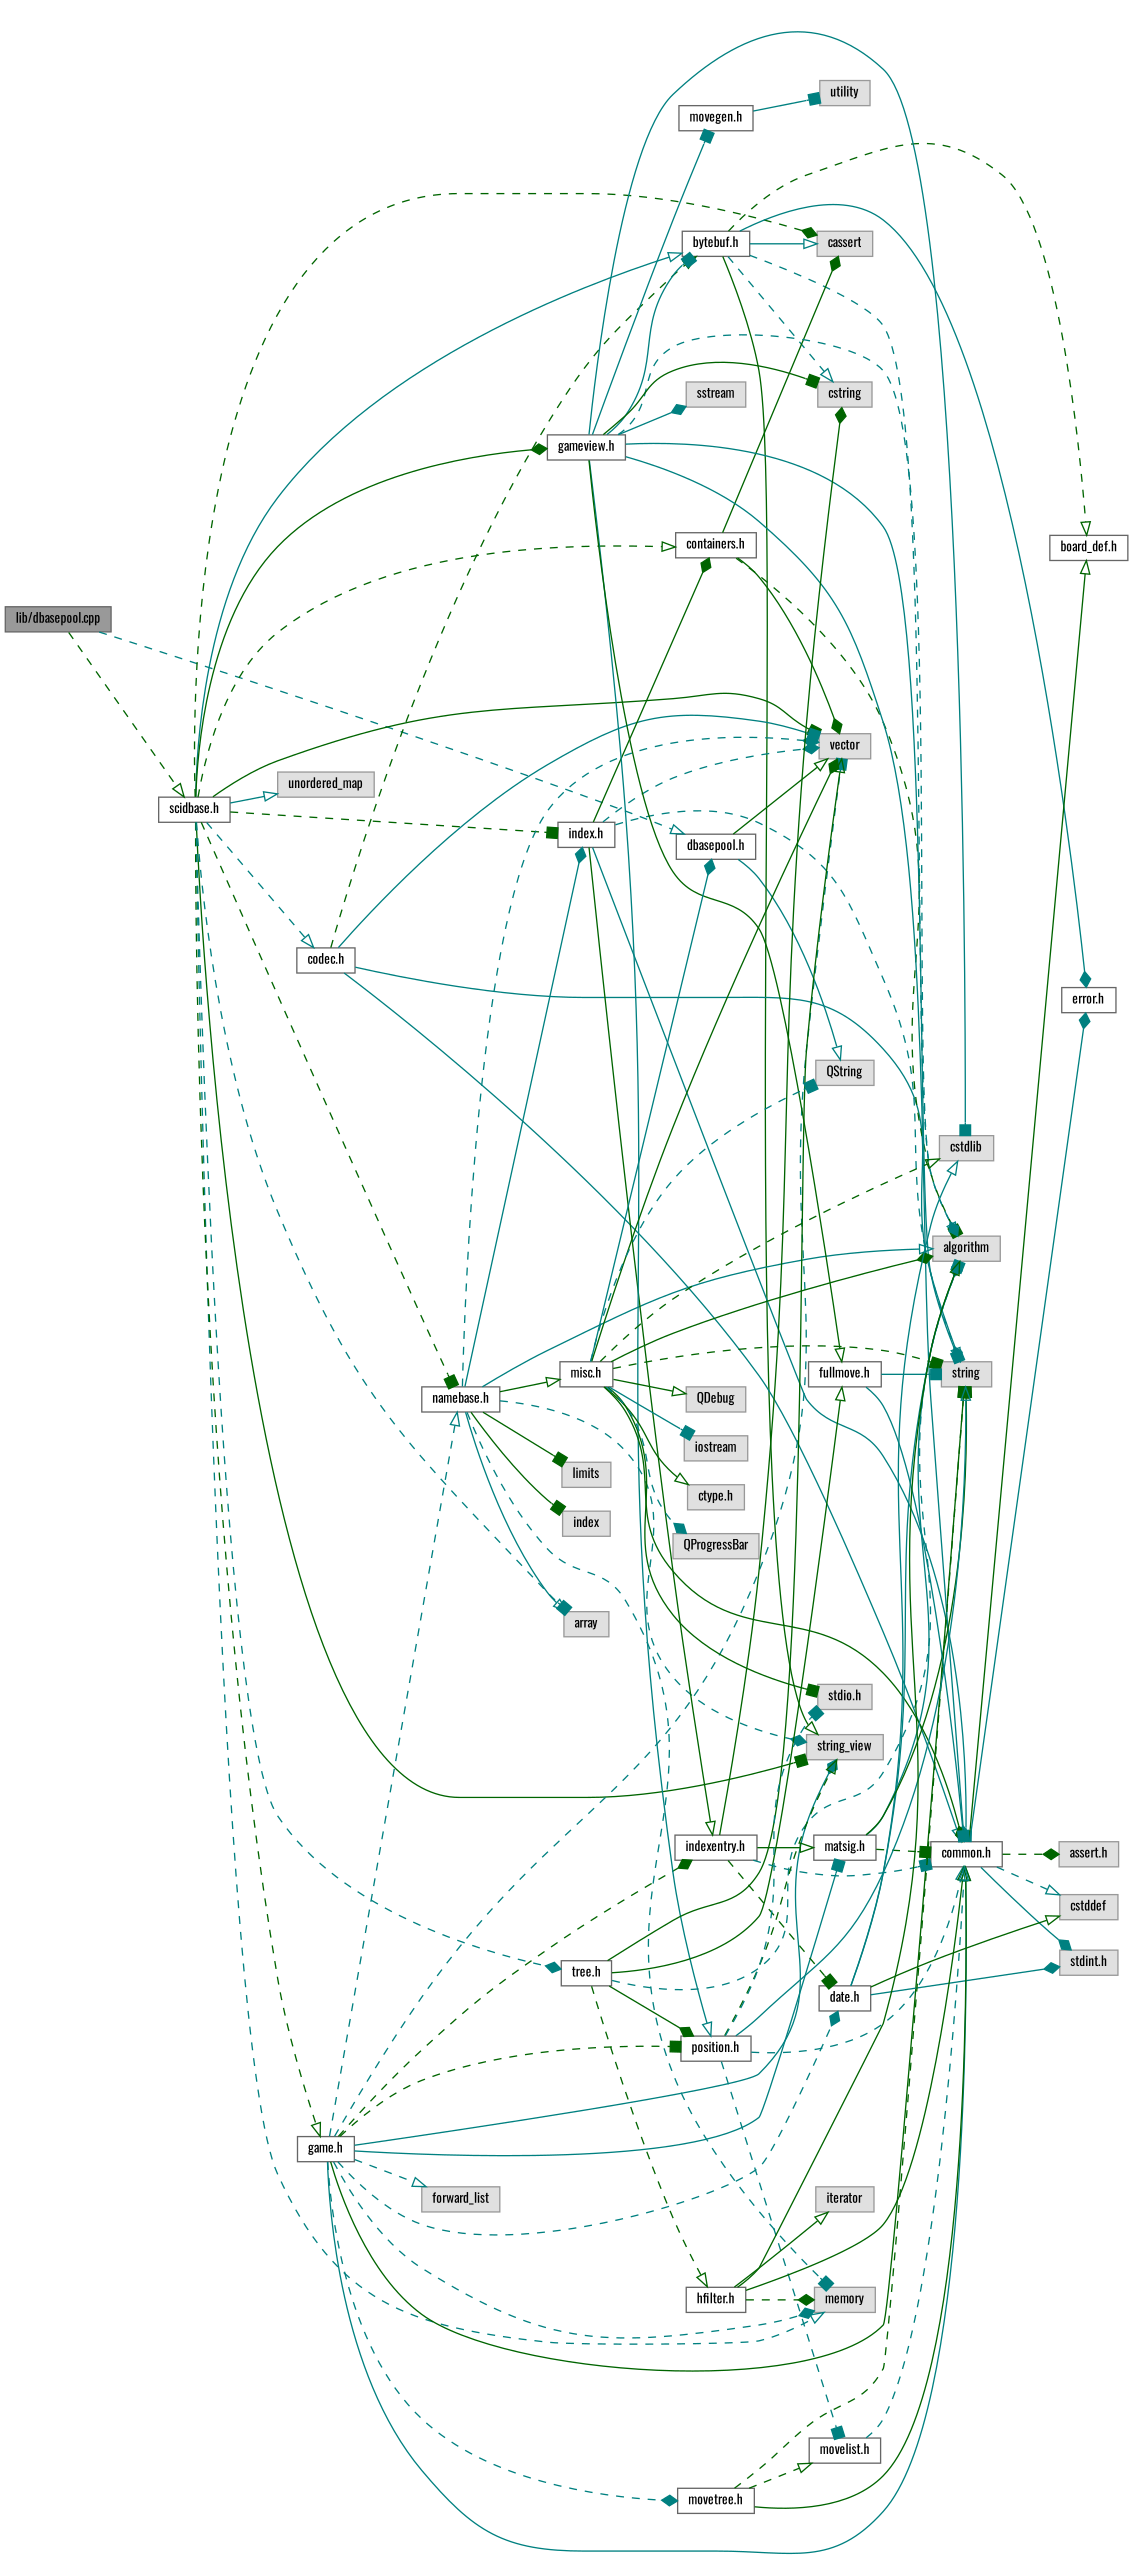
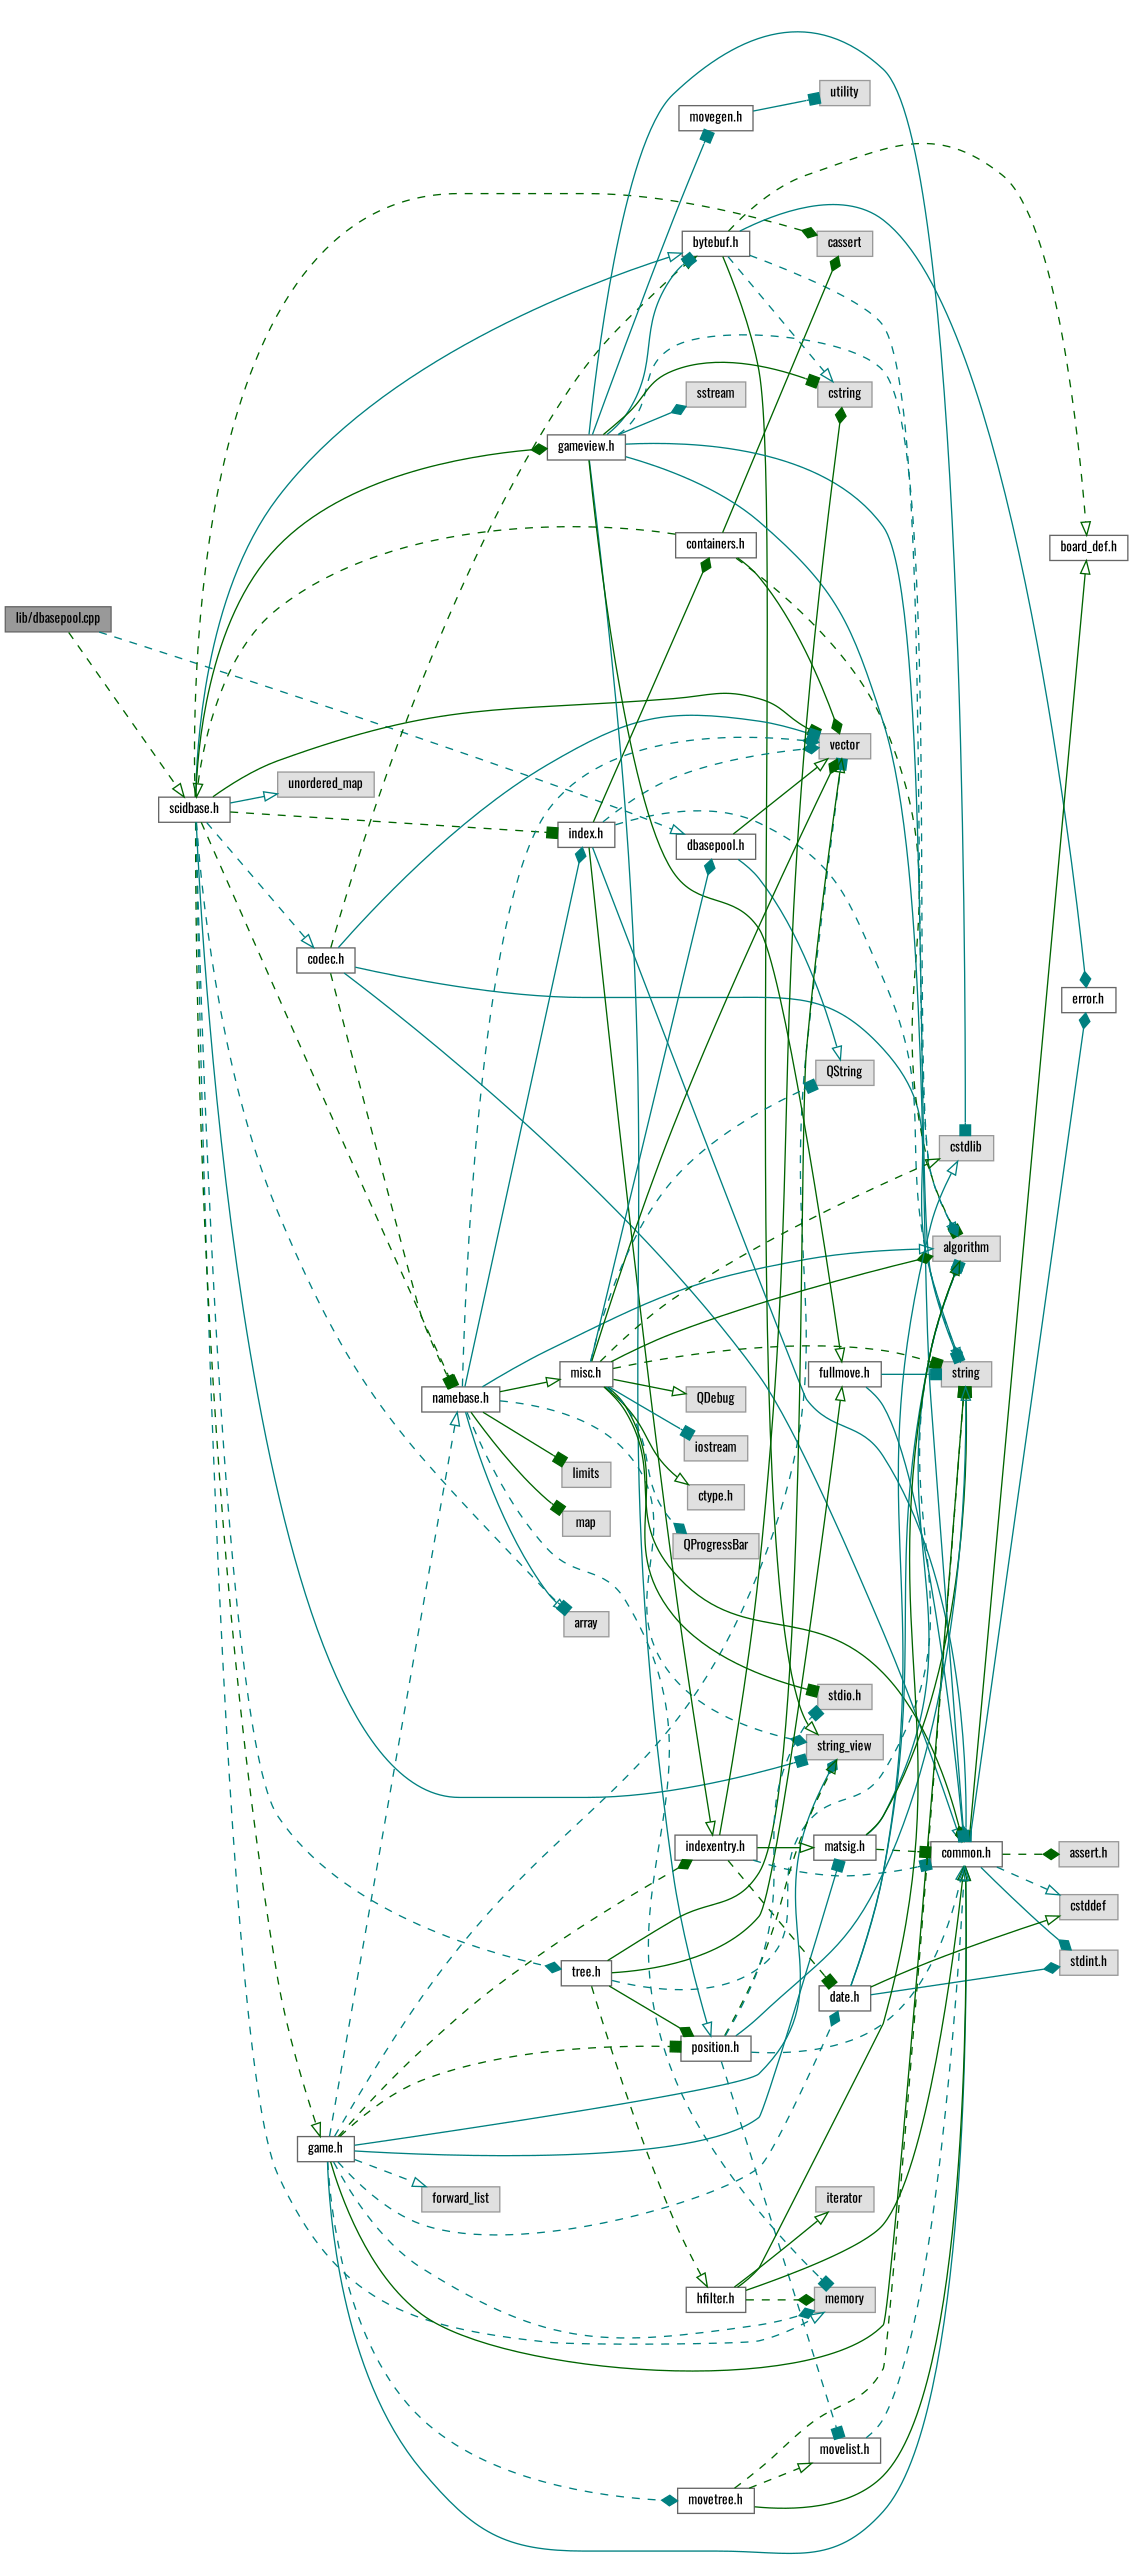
edge "bytebuf.h" -> "cassert": removed
edge "scidbase.h" -> "containers.h": reversed
edge "codec.h" -> "namebase.h": added
edge "scidbase.h" -> "string_view": color darkgreen -> teal
node "index": label "index" -> "map"
